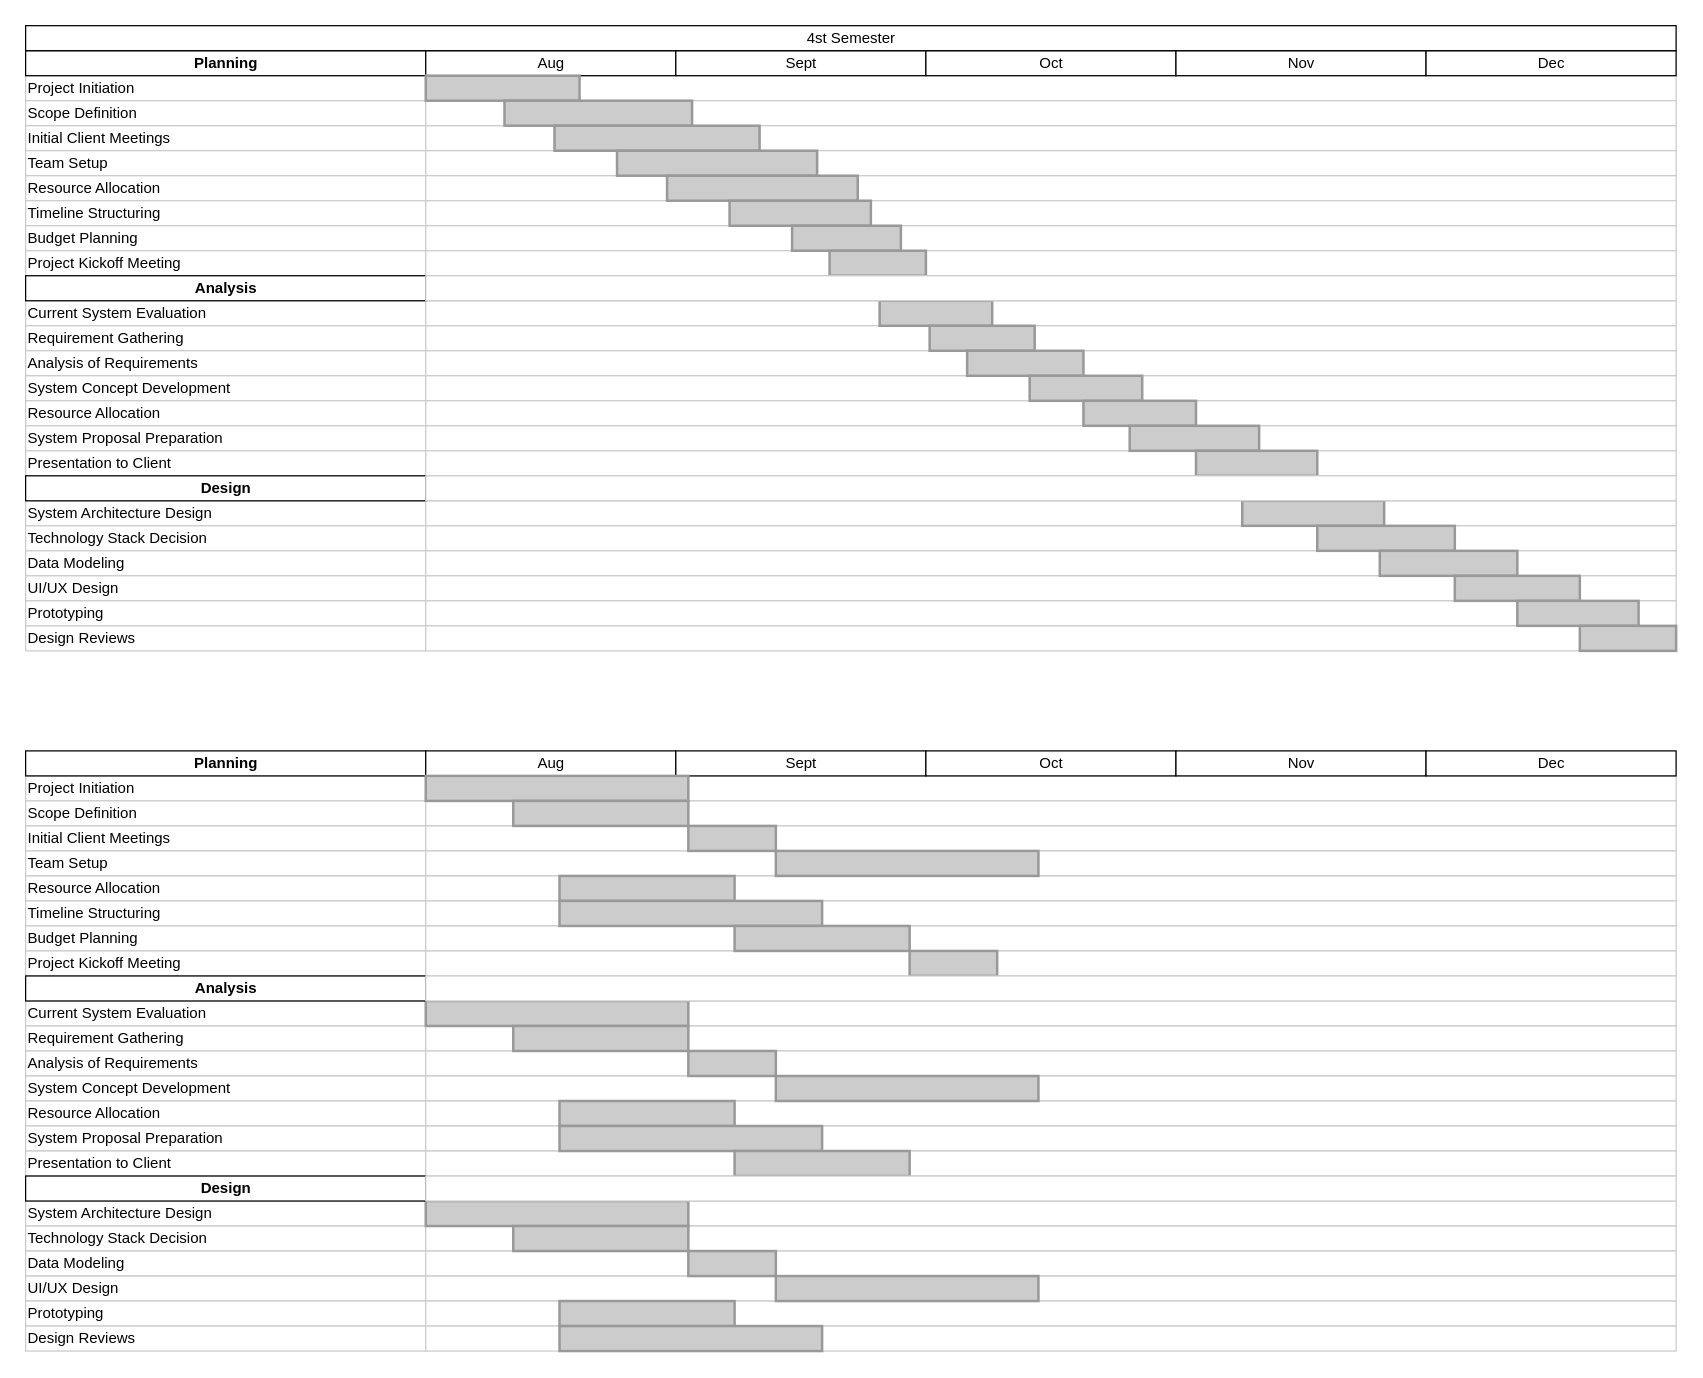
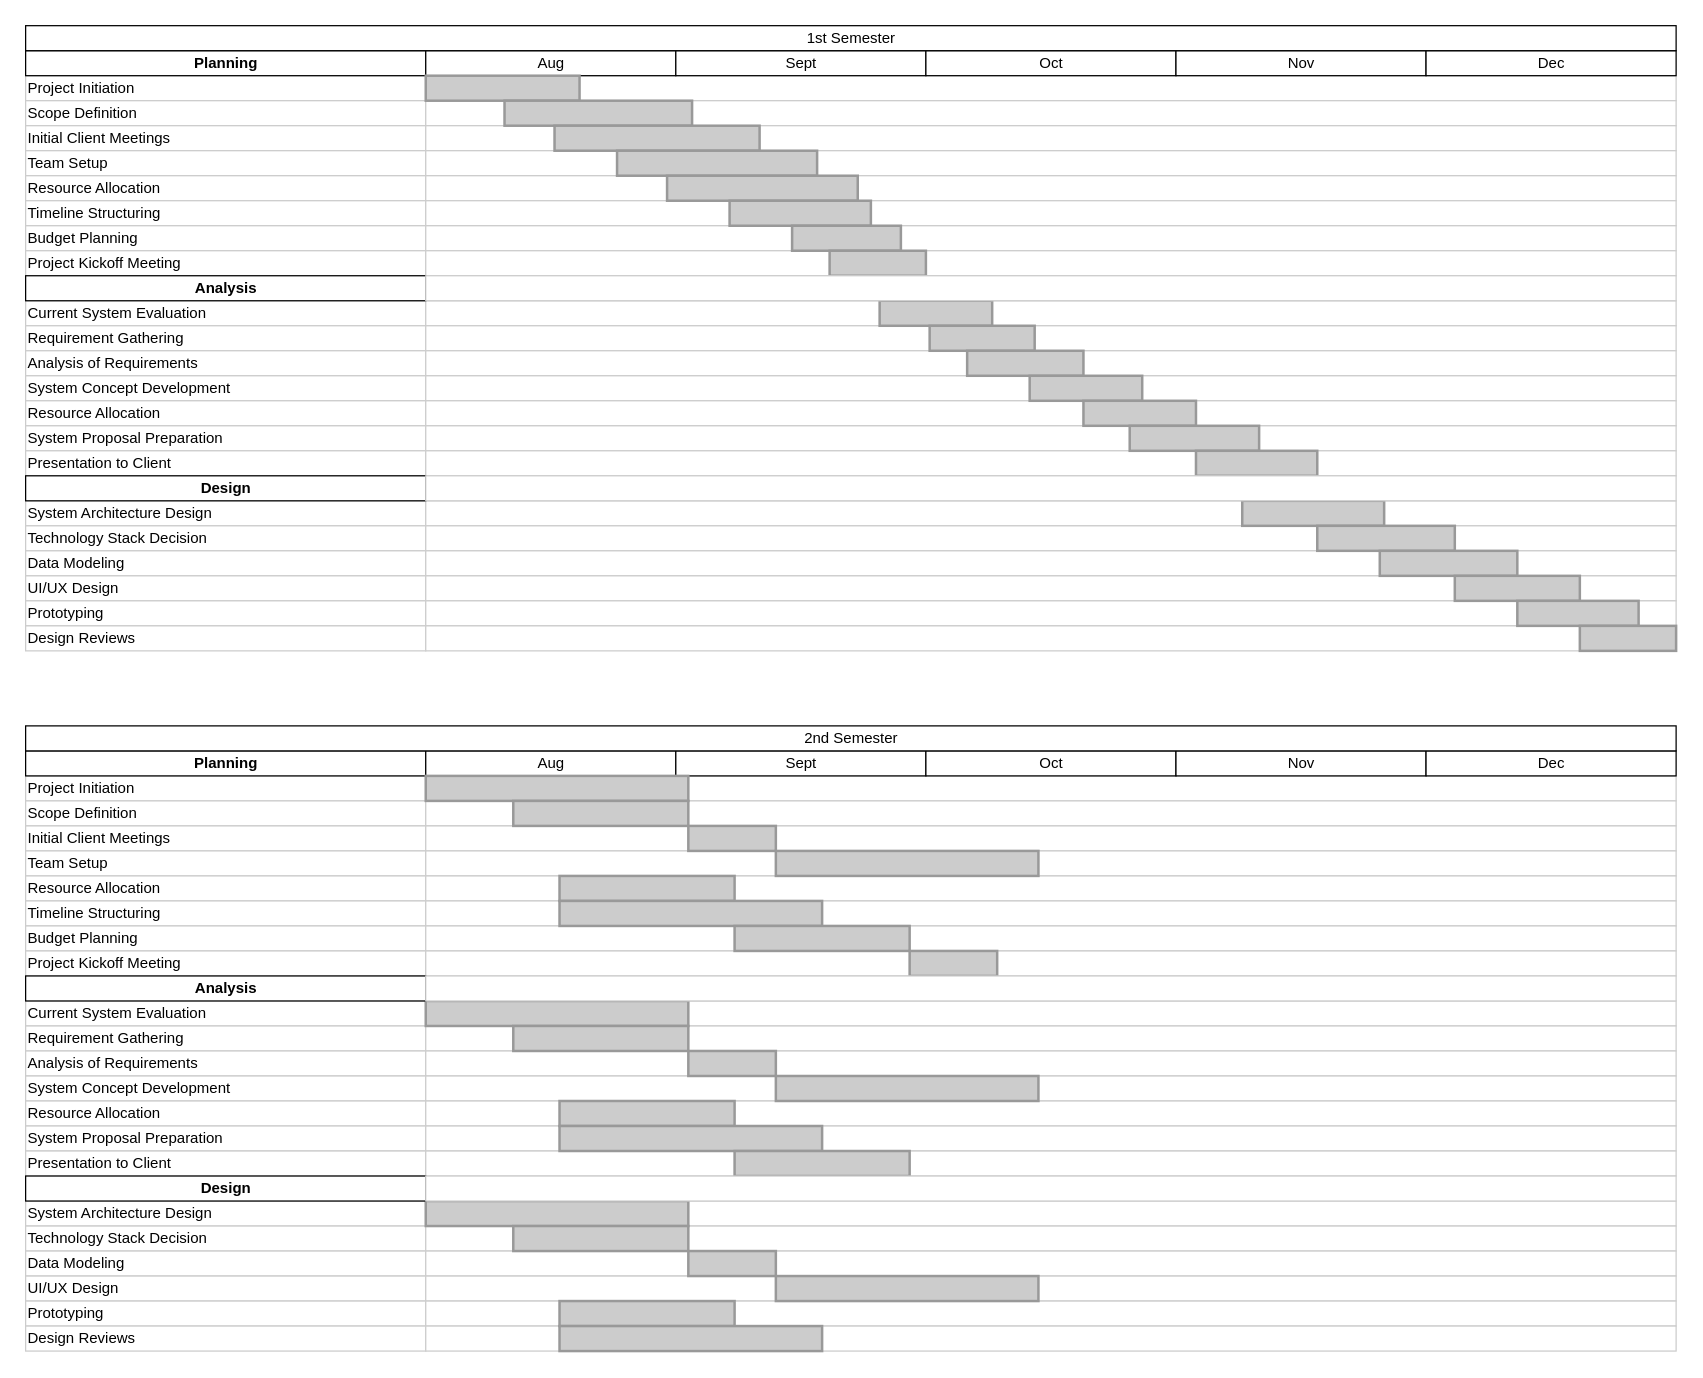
node "4st Semester": label "4st Semester" -> "1st Semester"
node "2nd Semester": added
